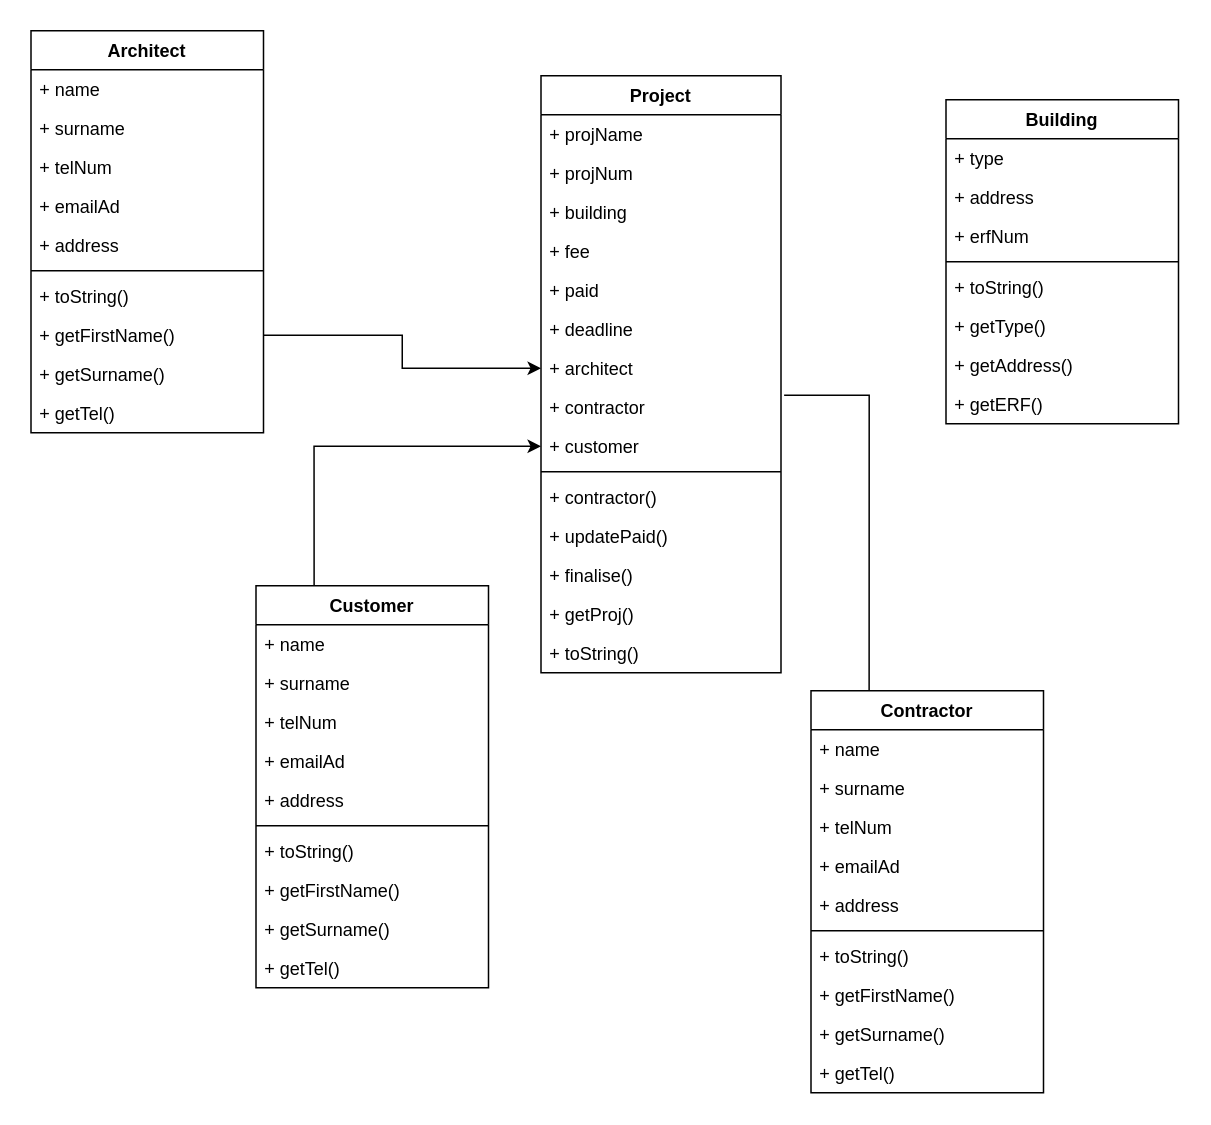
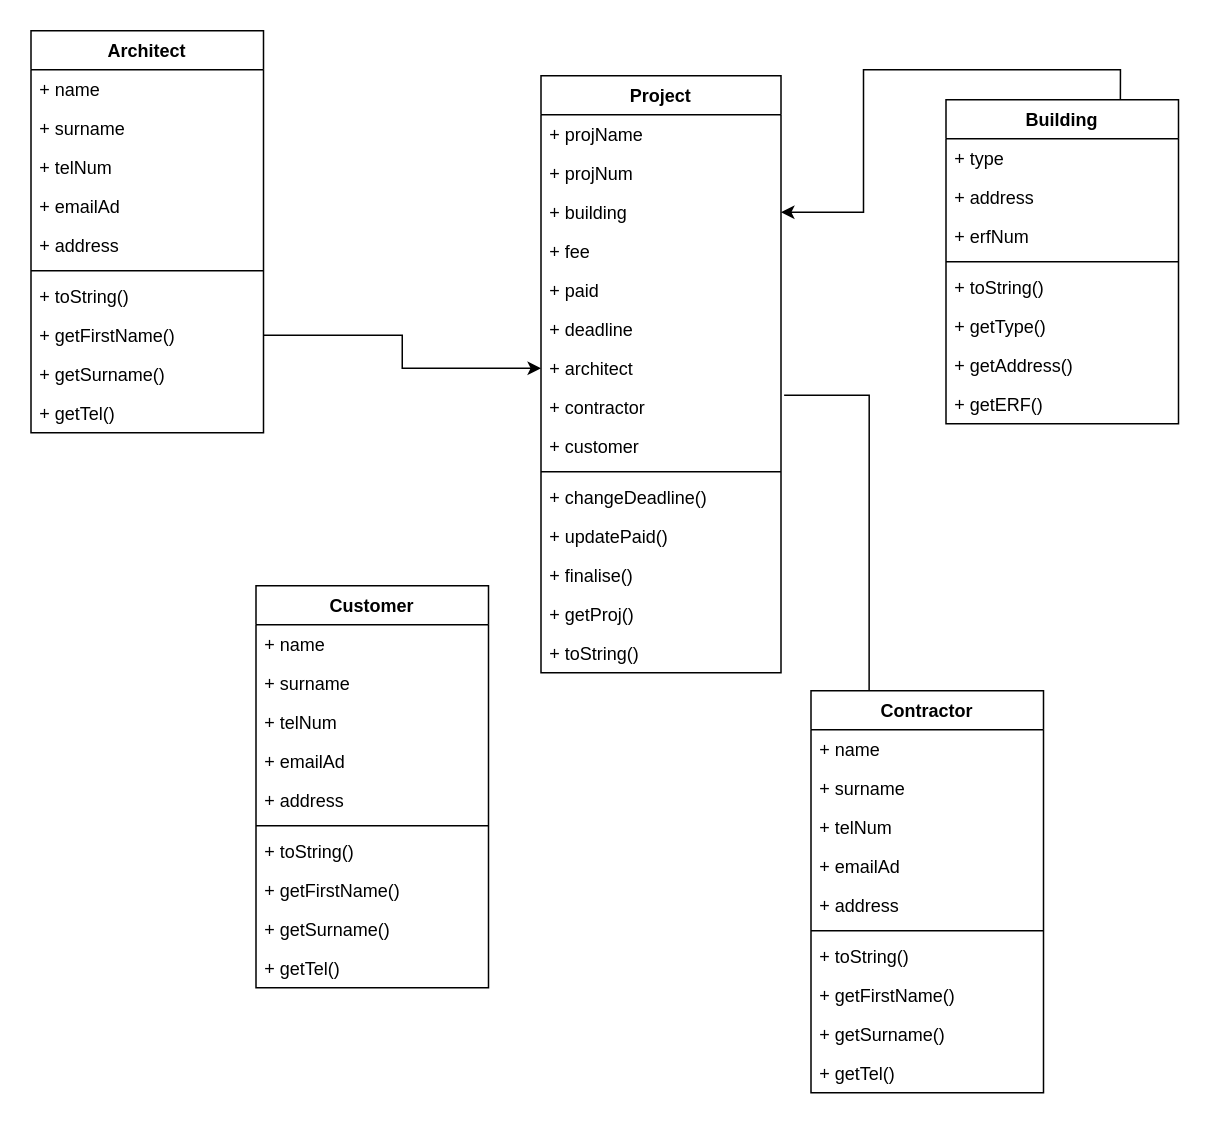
edge "Building" -> "+ building": added
edge "Customer" -> "+ customer": removed
node "+ contractor()": label "+ contractor()" -> "+ changeDeadline()"
